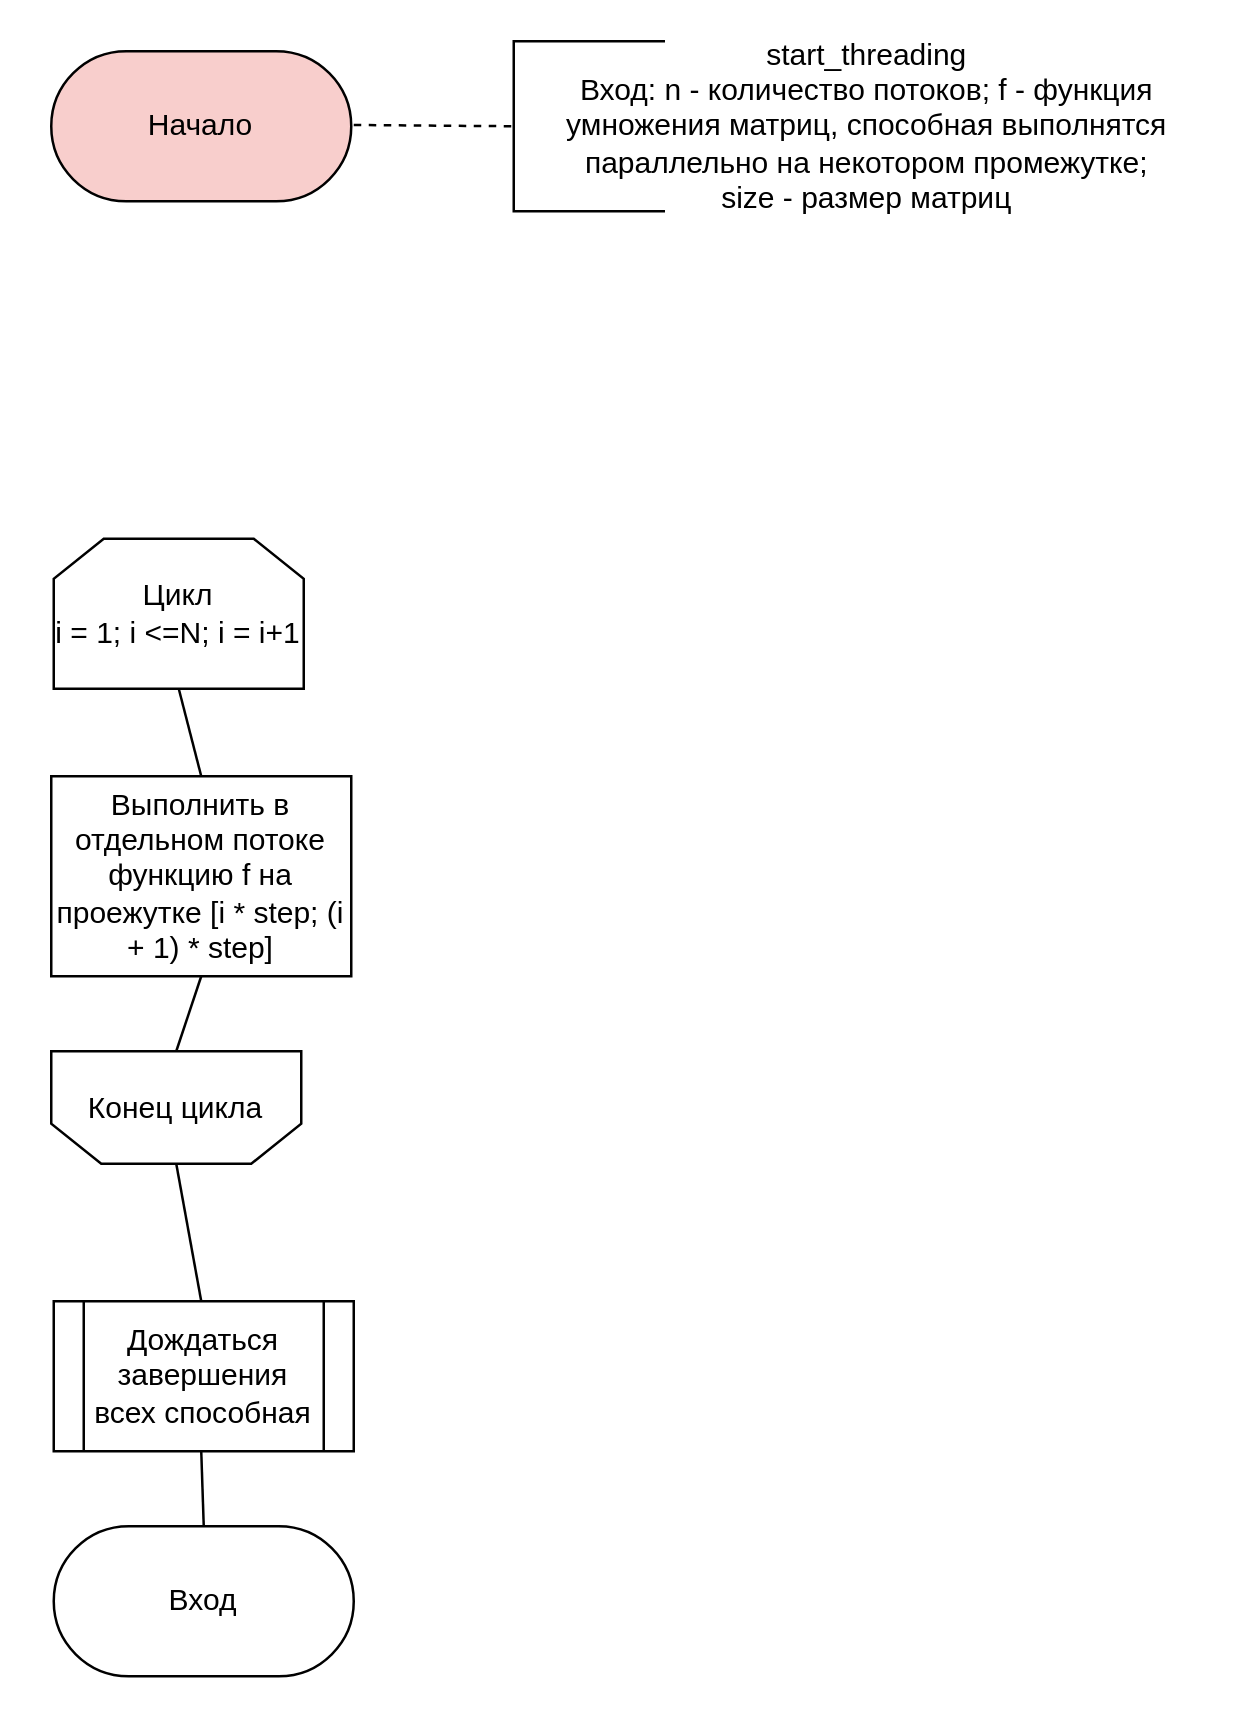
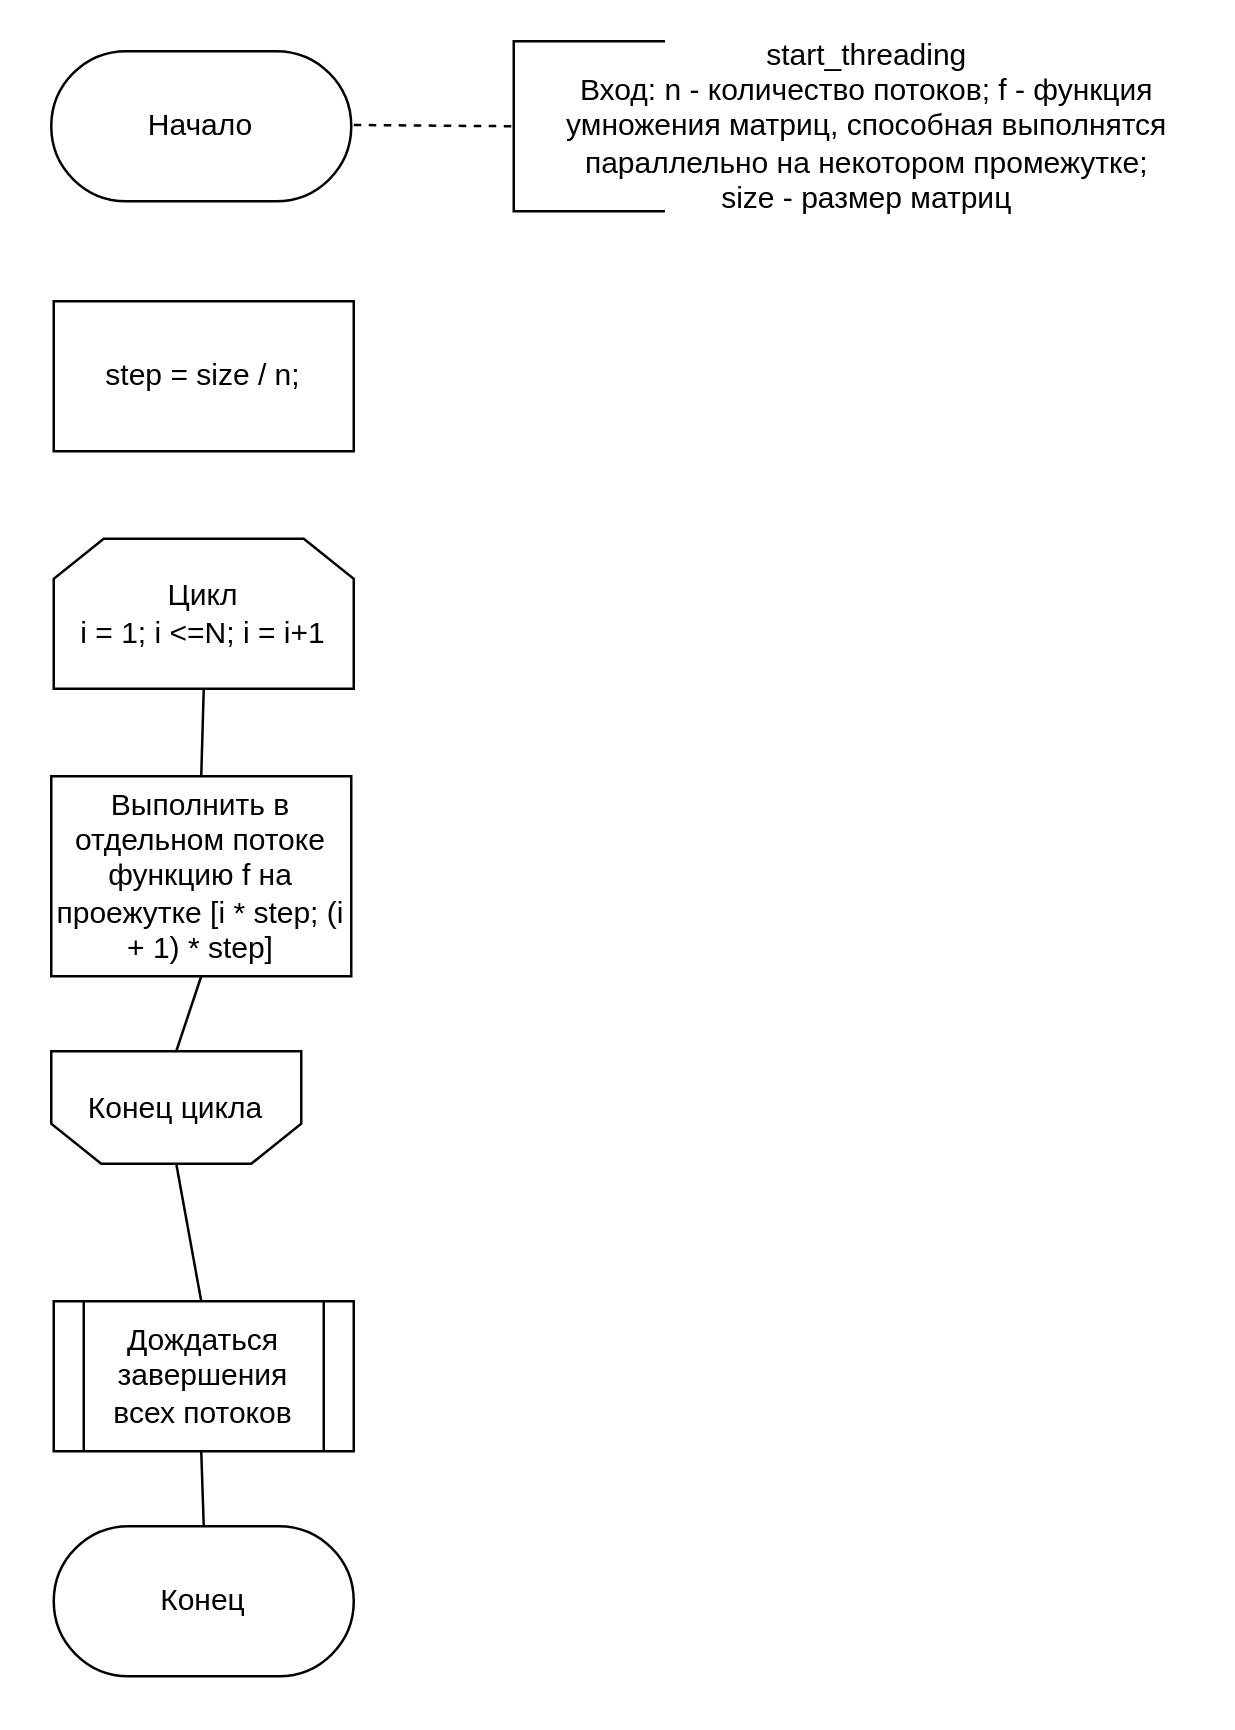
node "Начало": fillcolor #f8cecc -> #ffffff
node "step = size / n;": added
node "Цикл i = 1; i <=N; i = i+1": size 250x150 -> 300x150
node "Дождаться завершения всех способная": label "Дождаться завершения всех способная" -> "Дождаться завершения всех потоков"
node "Вход": label "Вход" -> "Конец"
